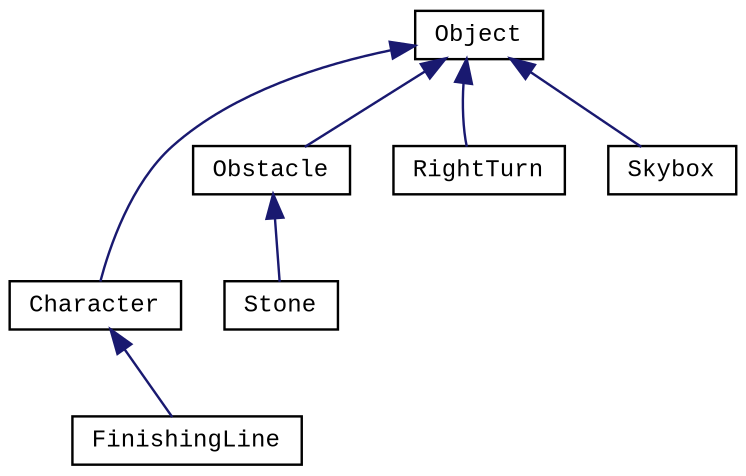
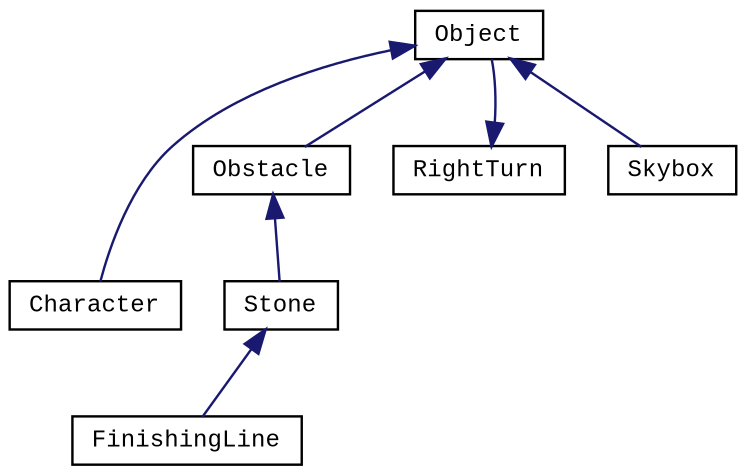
edge "RightTurn" -> "Object": reversed
edge "FinishingLine" -> "Character": now "FinishingLine" -> "Stone"
